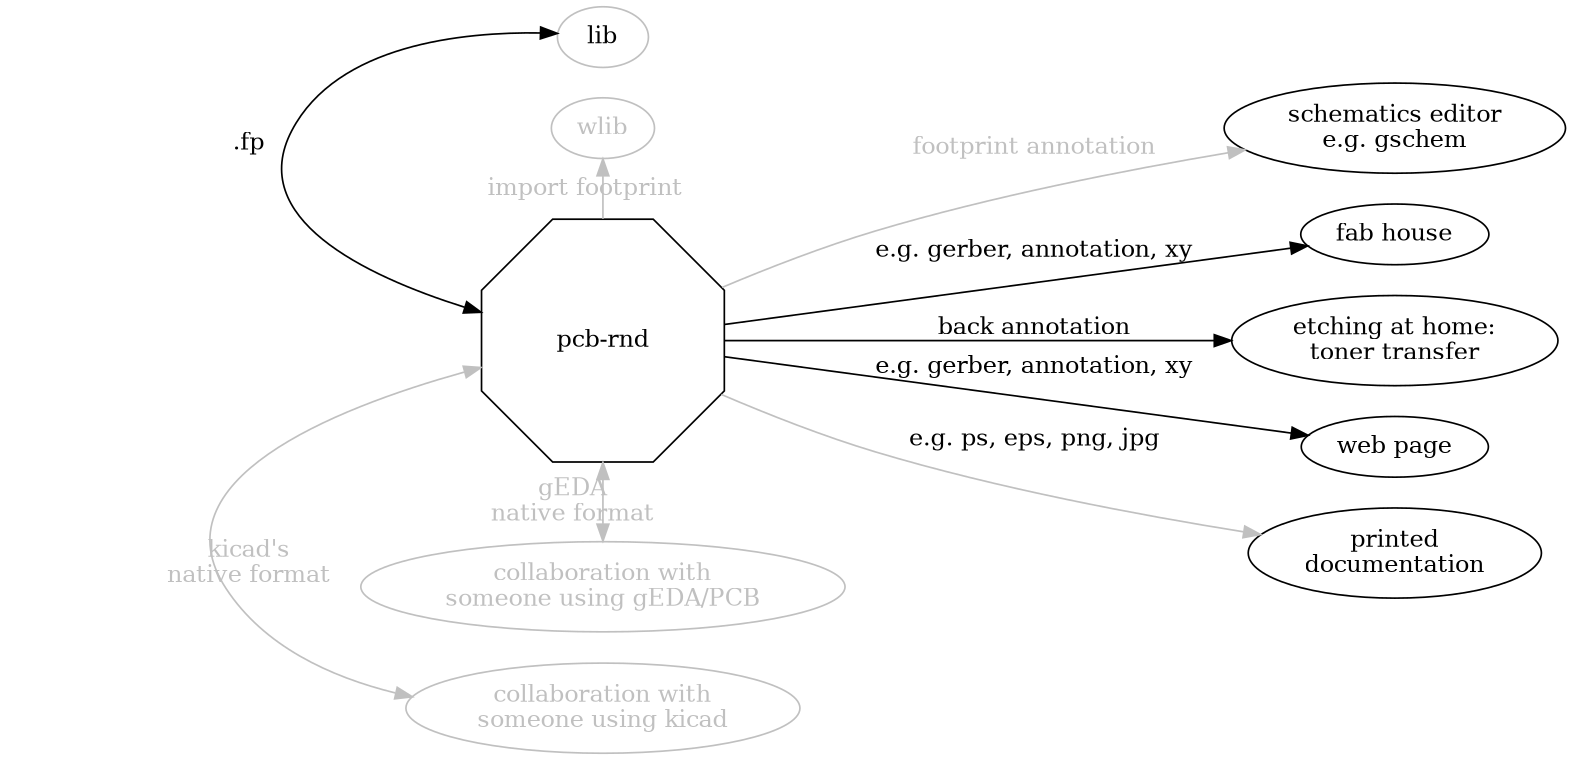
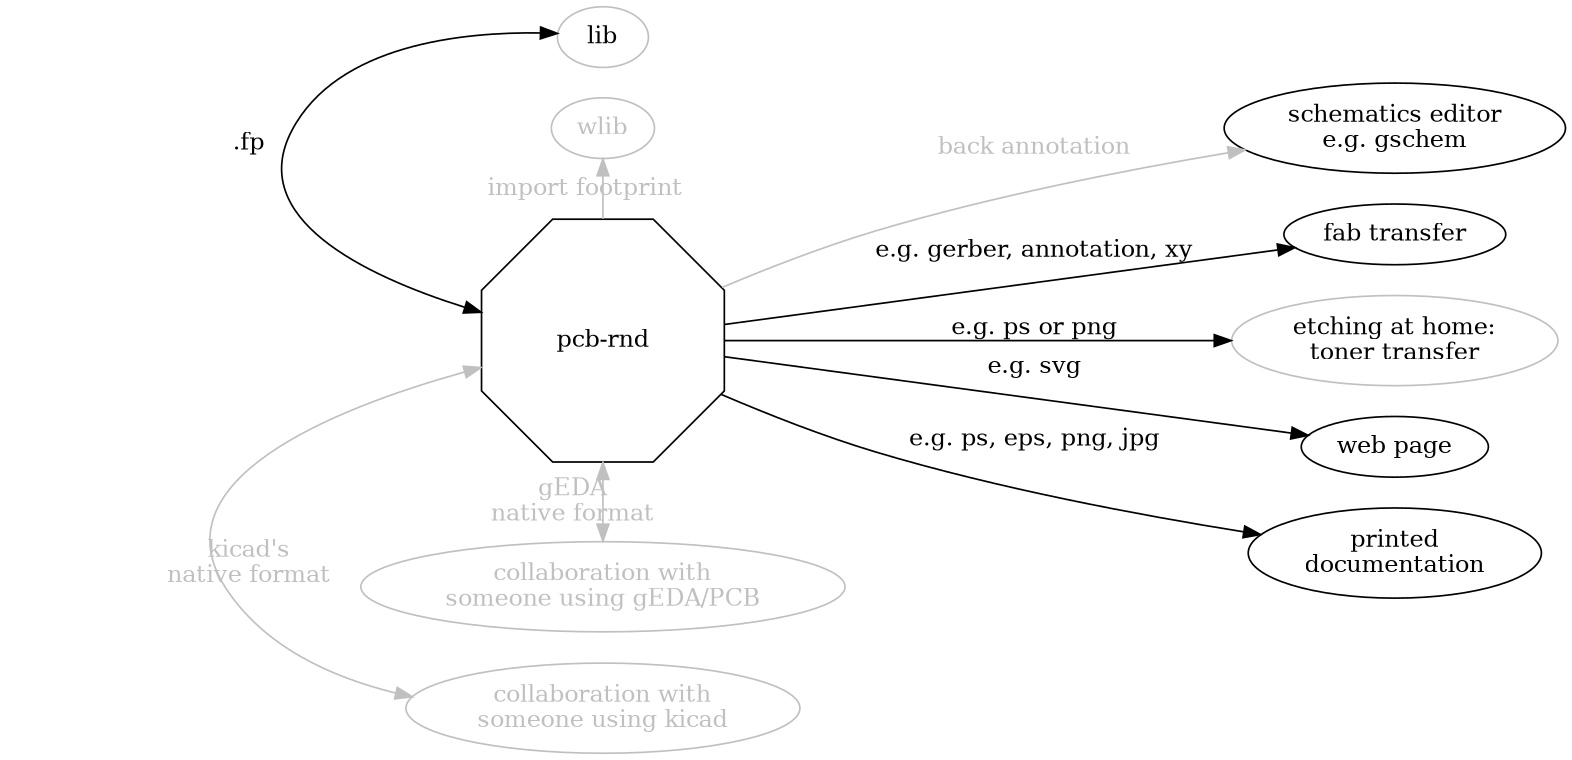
edge "pcb-rnd" -> "schematics editor e.g. gschem": label "footprint annotation" -> "back annotation"
node "fab house": label "fab house" -> "fab transfer"
edge "pcb-rnd" -> "etching at home: toner transfer": label "back annotation" -> "e.g. ps or png"
node "etching at home: toner transfer": color black -> grey
edge "pcb-rnd" -> "web page": label "e.g. gerber, annotation, xy" -> "e.g. svg"
edge "pcb-rnd" -> "printed documentation": color grey -> black
